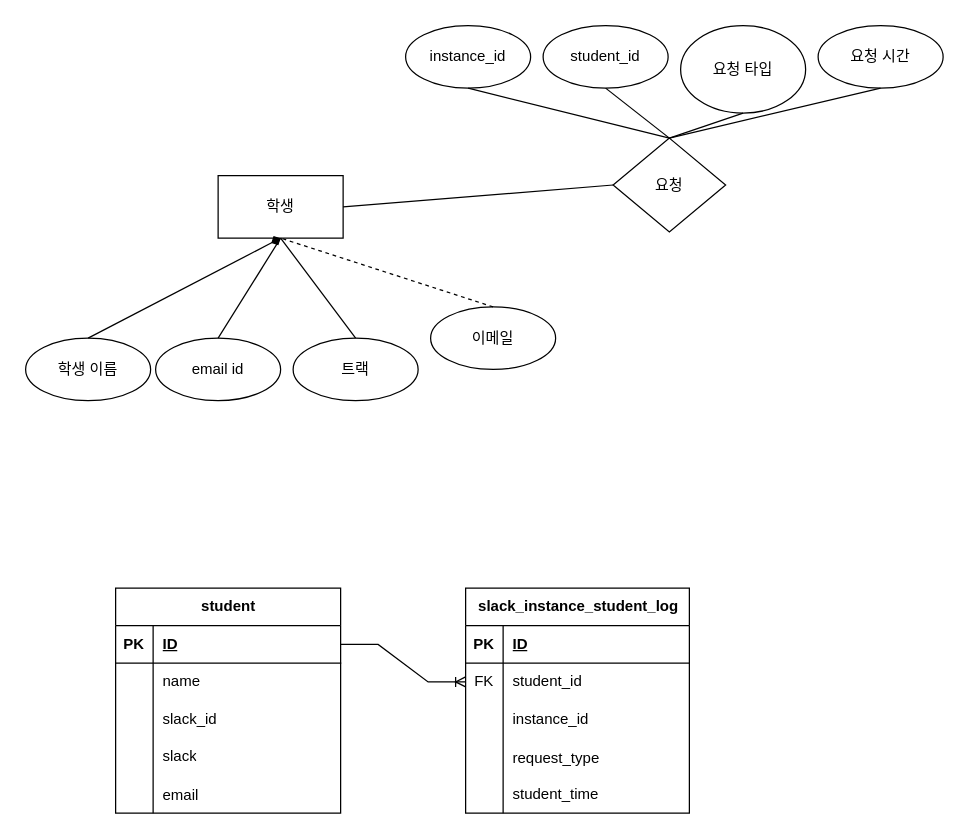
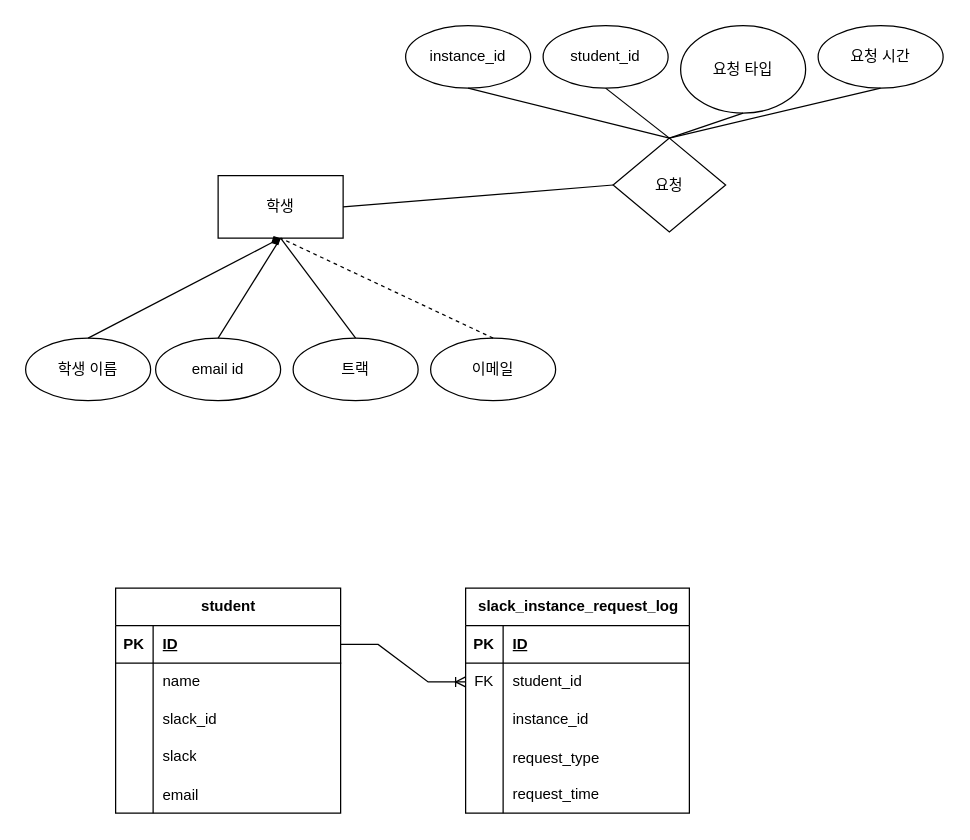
node "이메일": moved (493, 338) -> (493, 369)
node "slack_instance_student_log": label "slack_instance_student_log" -> "slack_instance_request_log"
node "student_time": label "student_time" -> "request_time"
